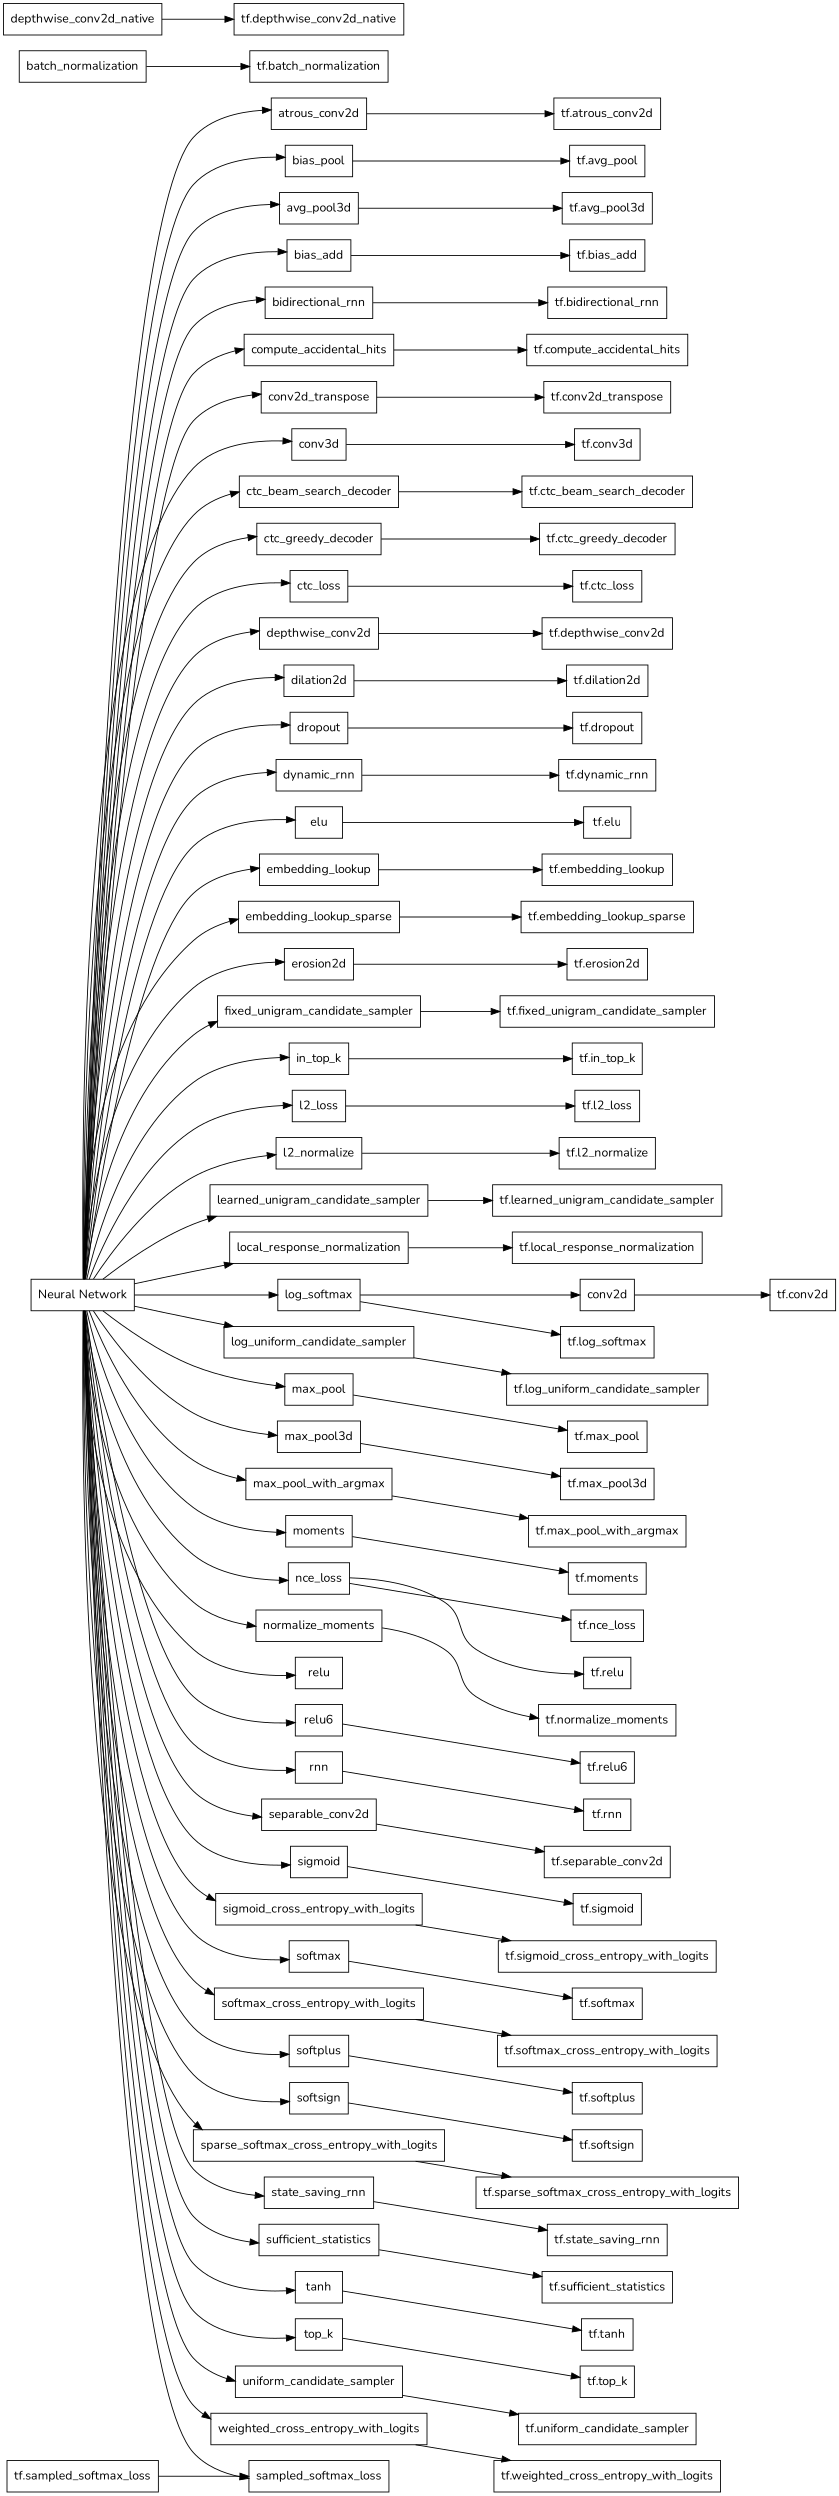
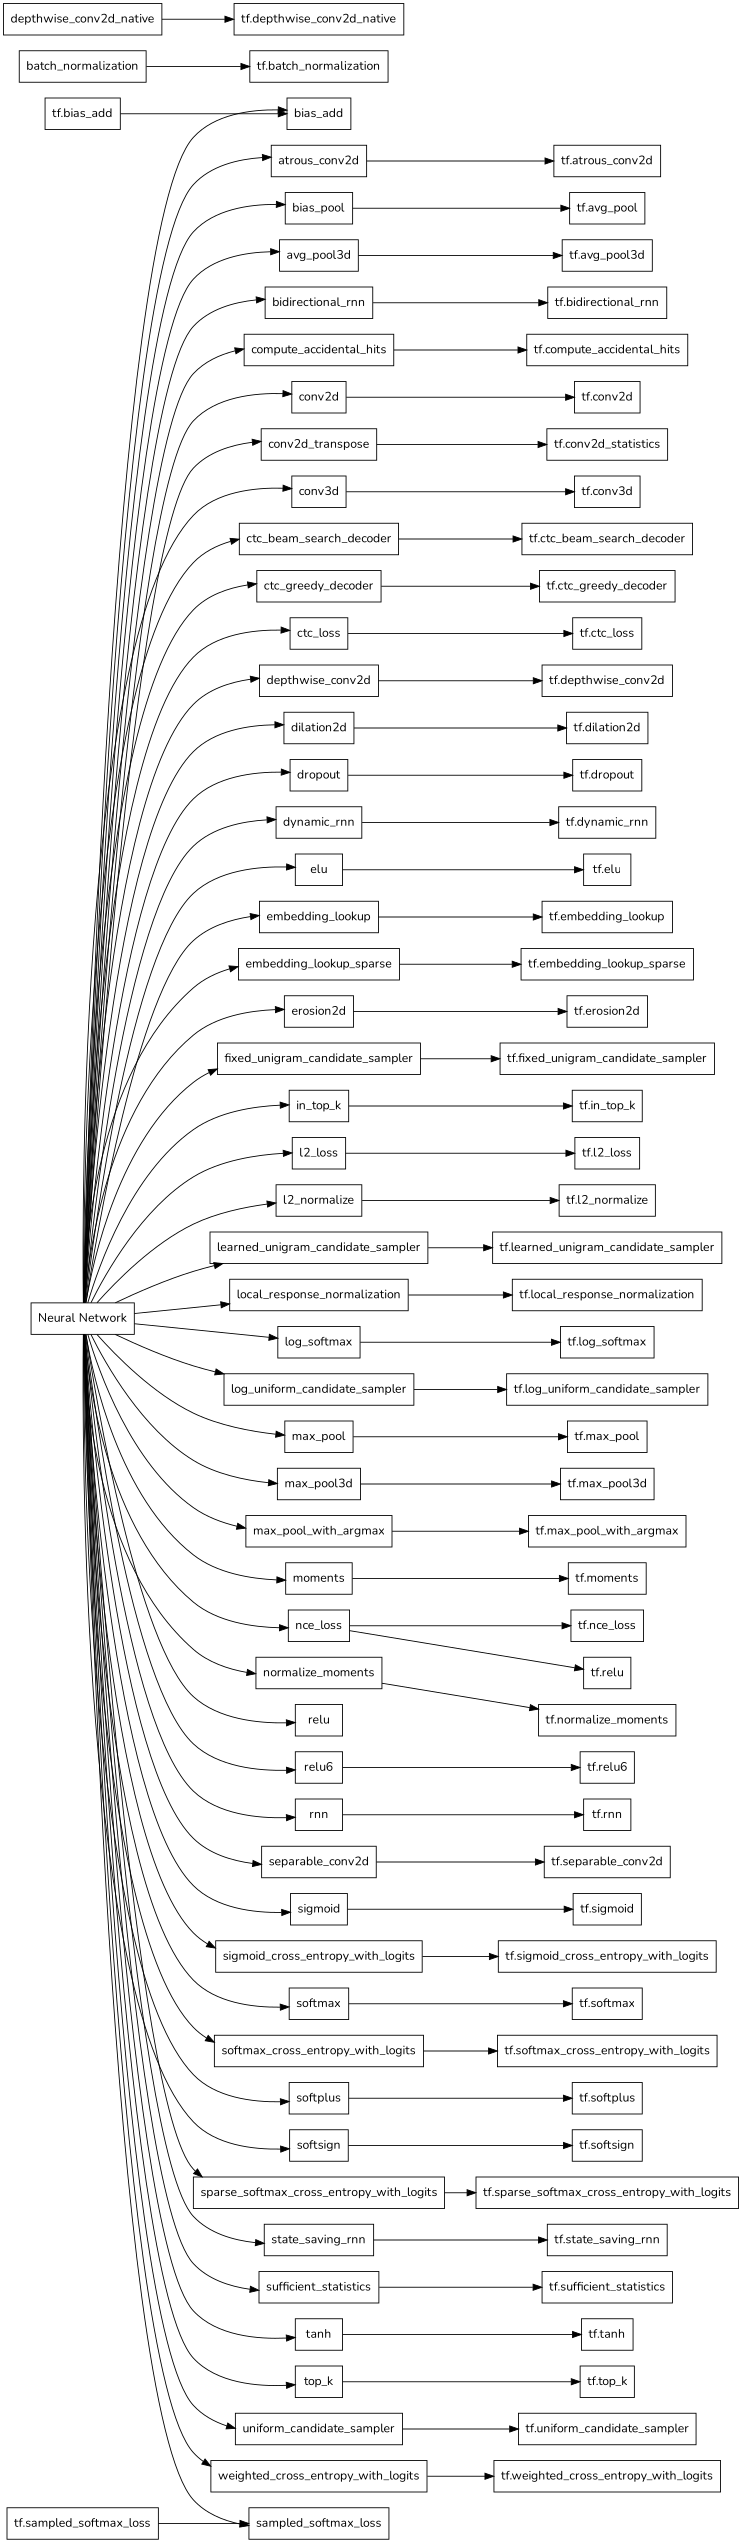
edge "bias_add" -> "tf.bias_add": reversed
node "tf.conv2d_transpose": label "tf.conv2d_transpose" -> "tf.conv2d_statistics"
edge "log_softmax" -> "conv2d": now "Neural Network" -> "conv2d"
